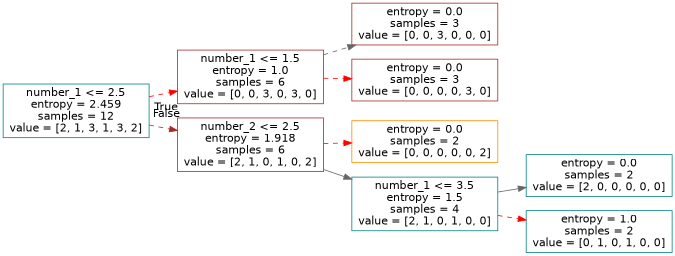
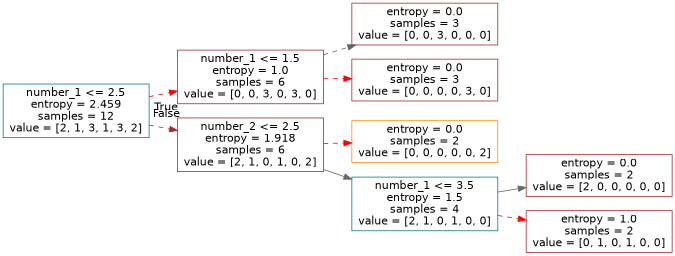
node "entropy = 0.0 samples = 2 value = [2, 0, 0, 0, 0, 0]": color teal -> brown
node "entropy = 1.0 samples = 2 value = [0, 1, 0, 1, 0, 0]": color teal -> brown
